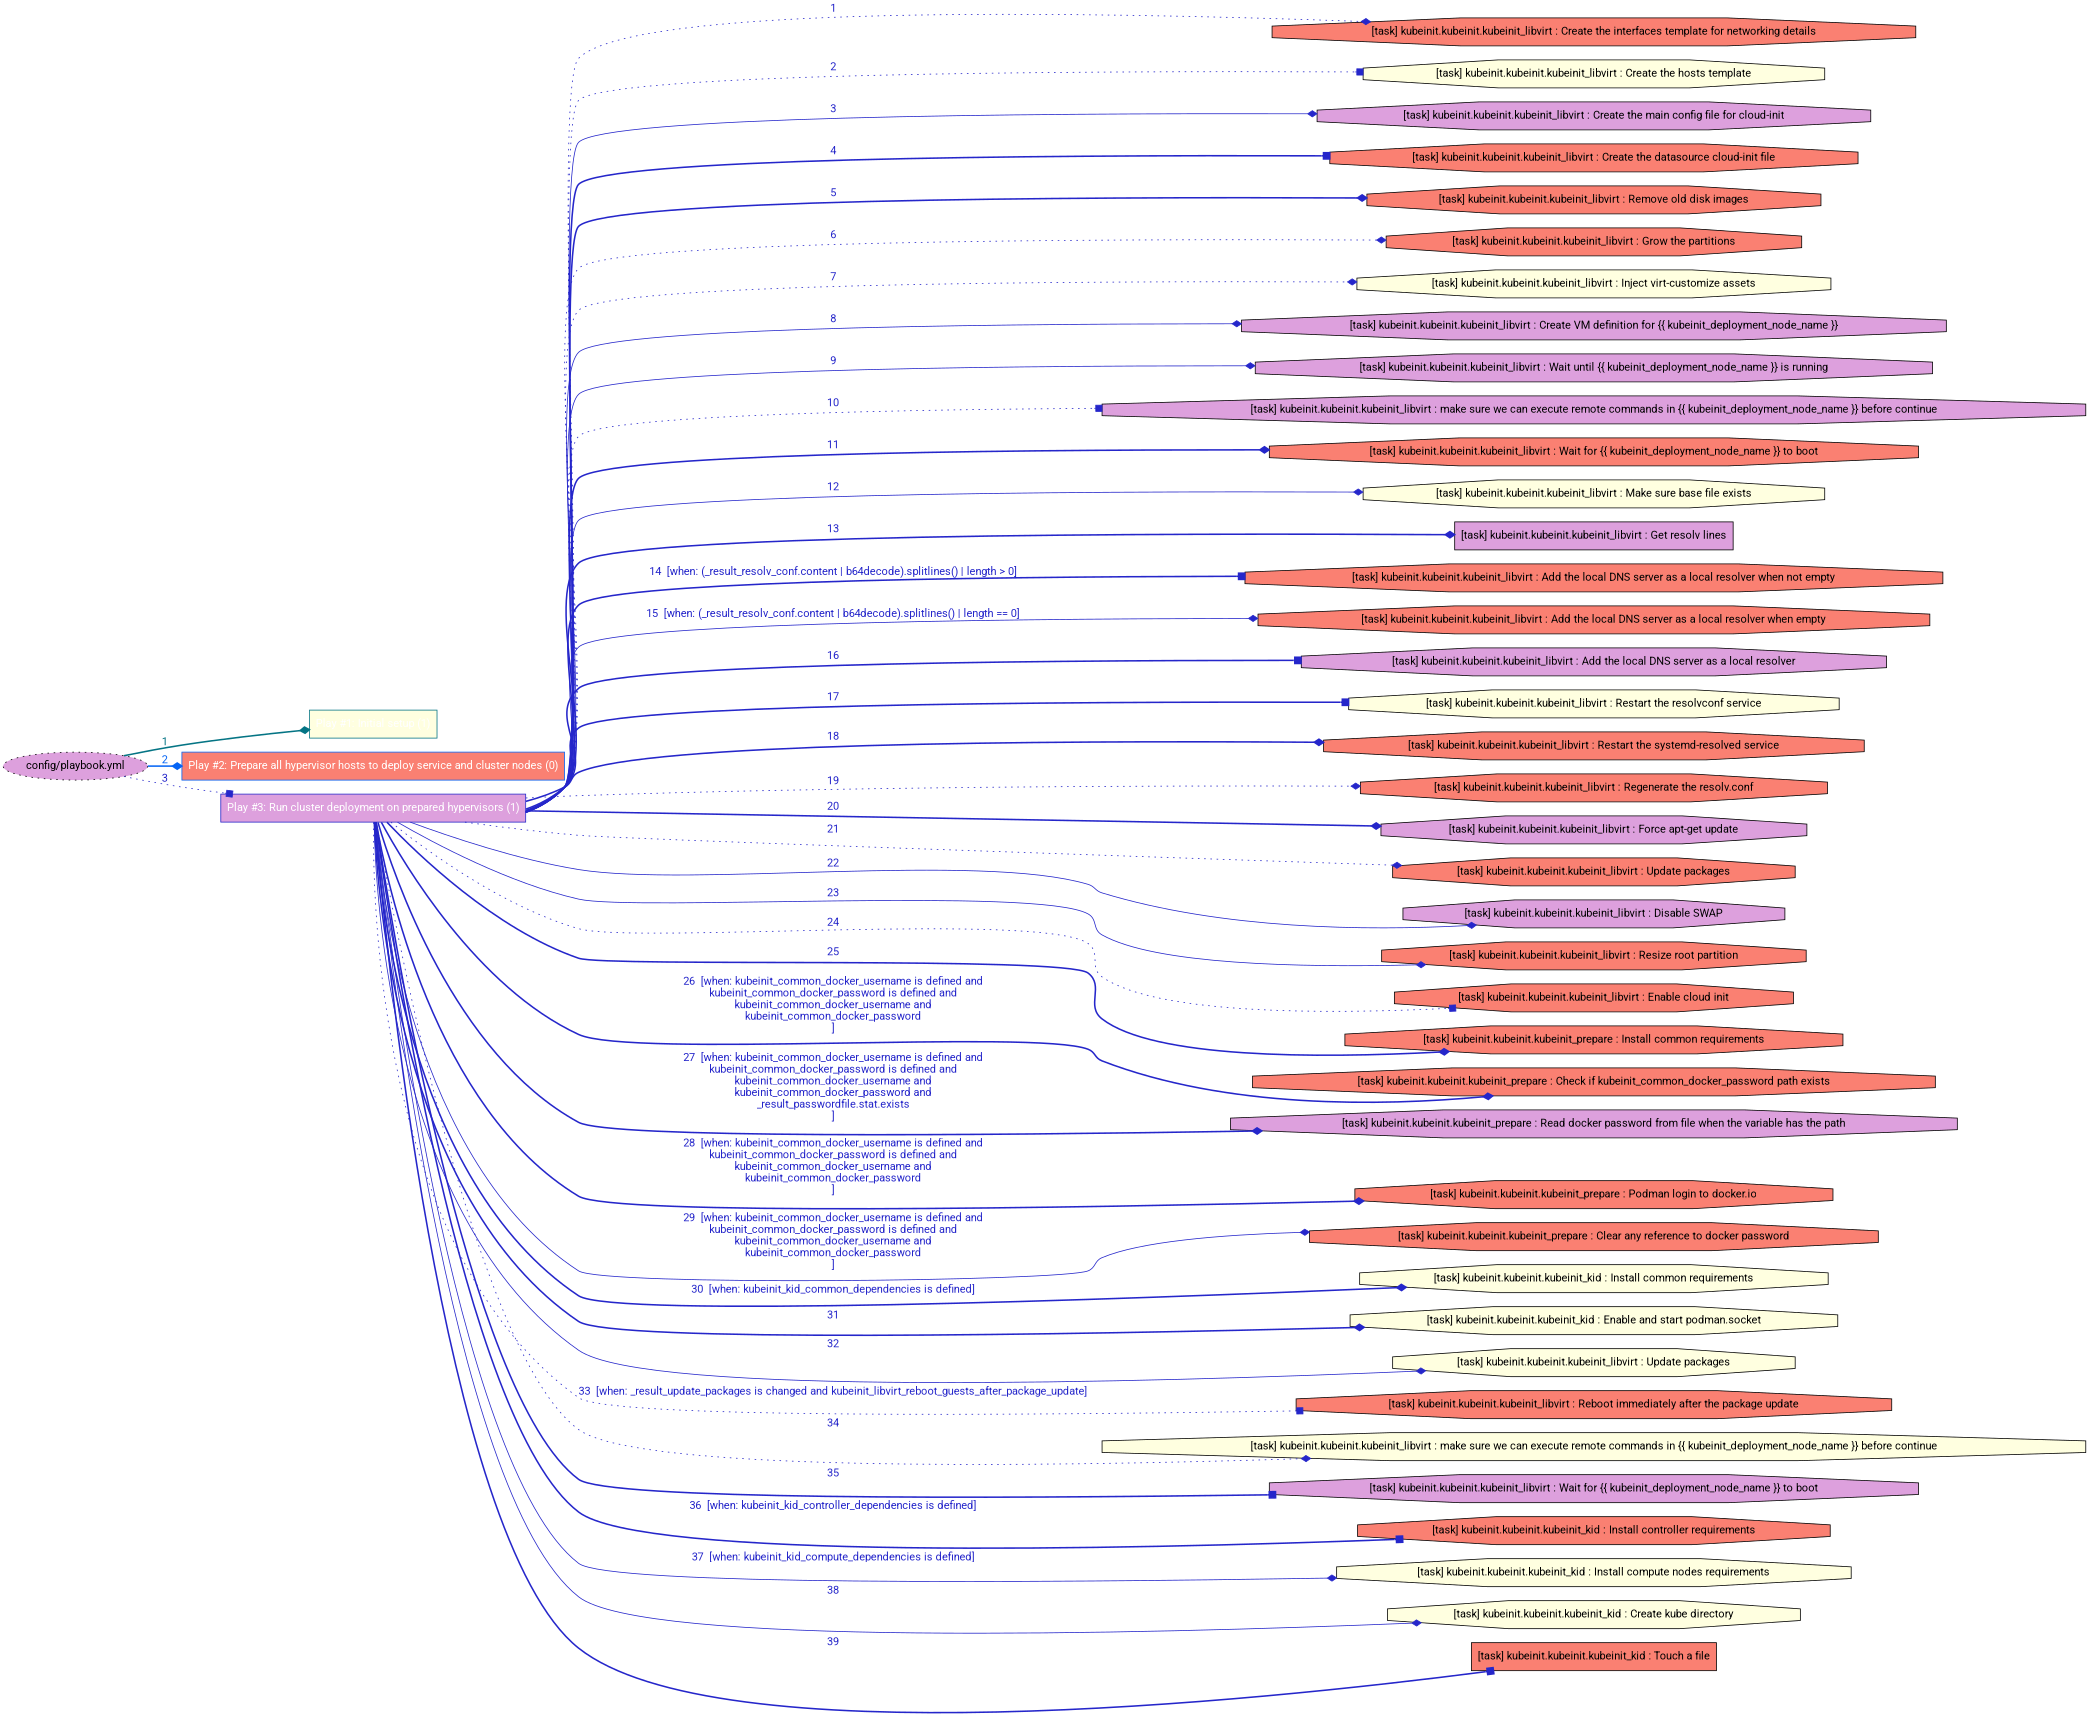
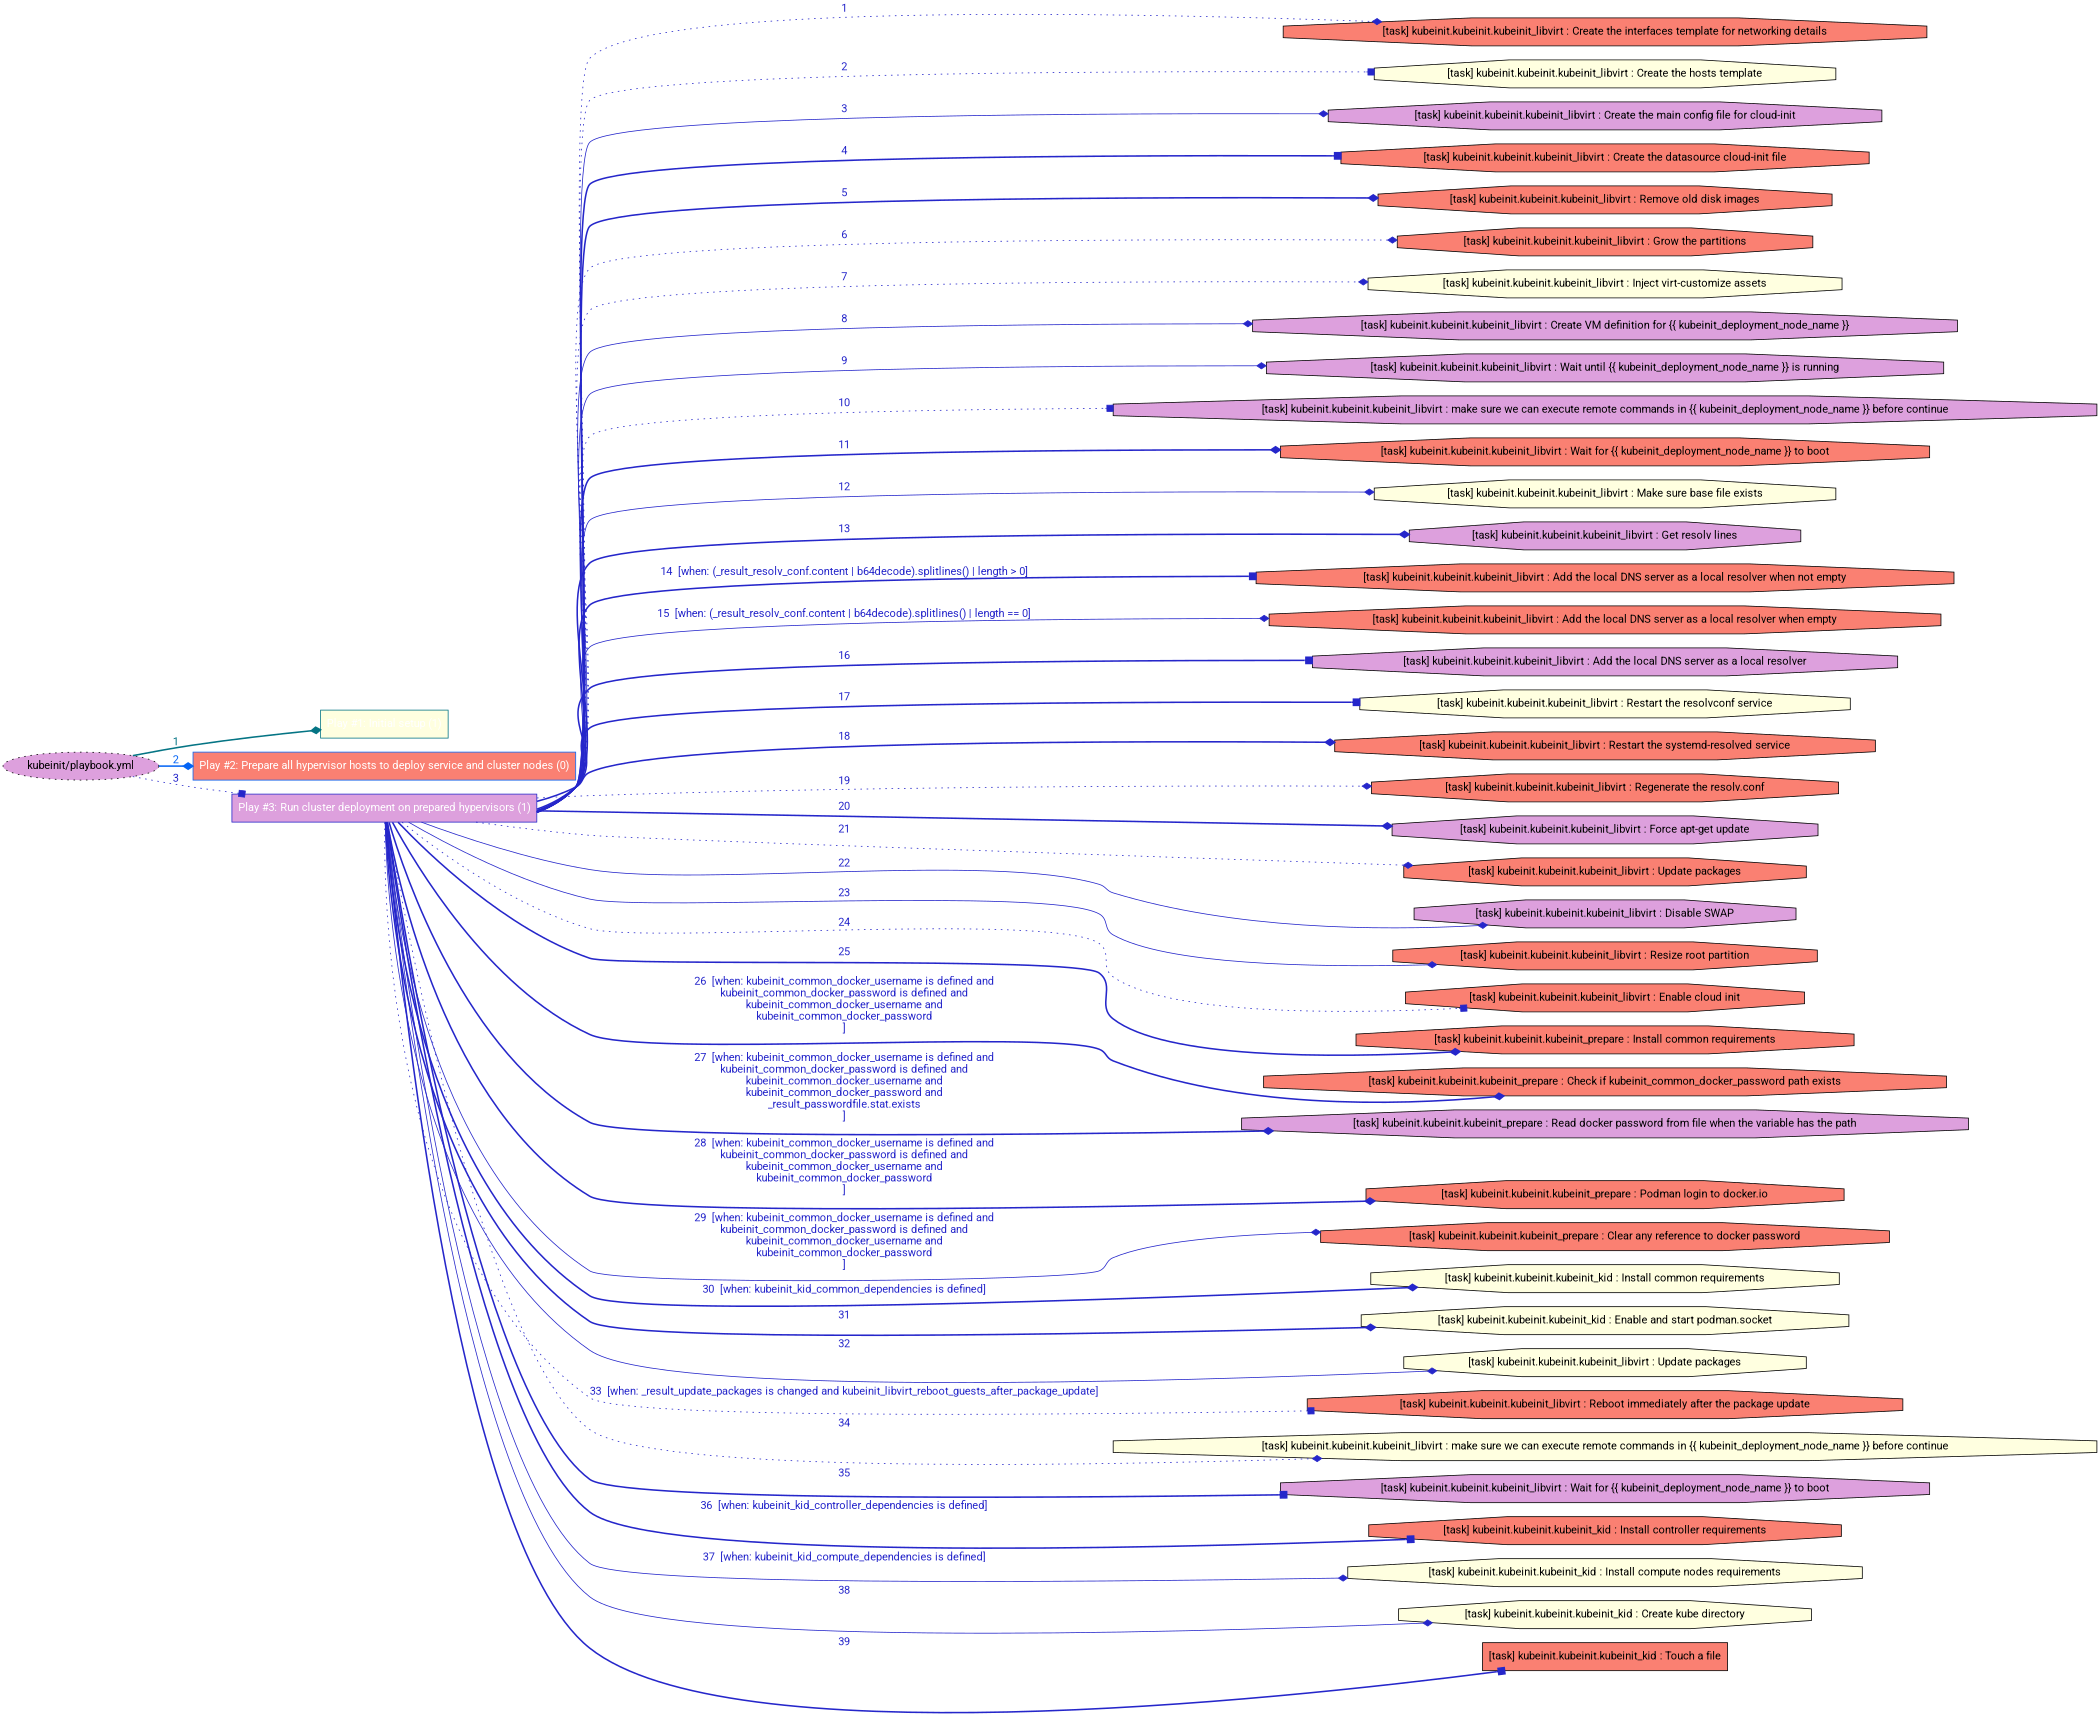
node "[task] kubeinit.kubeinit.kubeinit_libvirt : Get resolv lines": shape box -> octagon
node "config/playbook.yml": label "config/playbook.yml" -> "kubeinit/playbook.yml"
